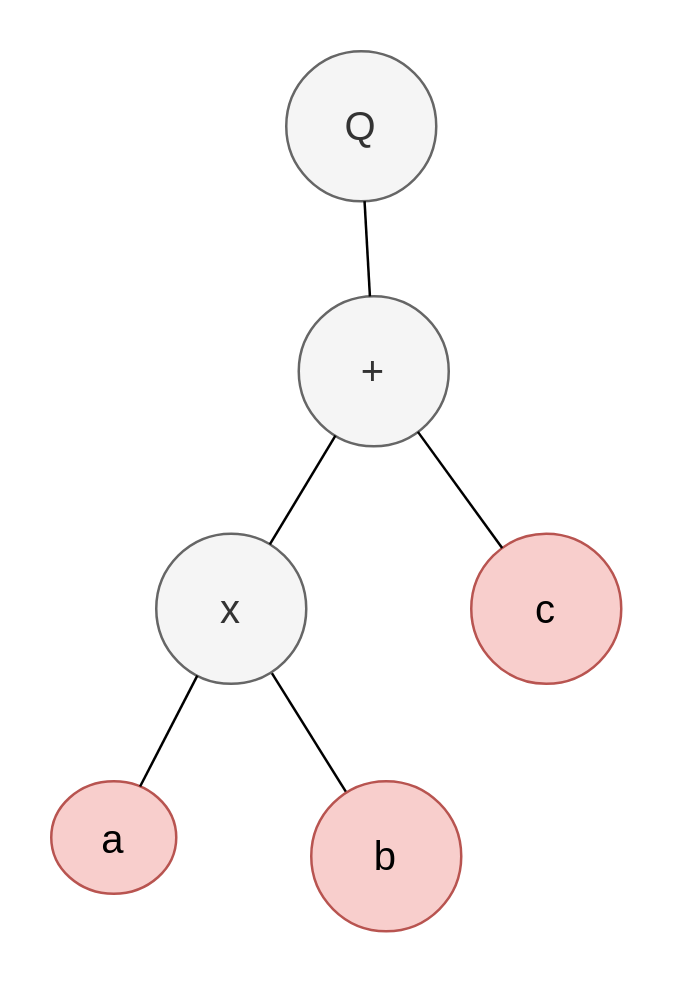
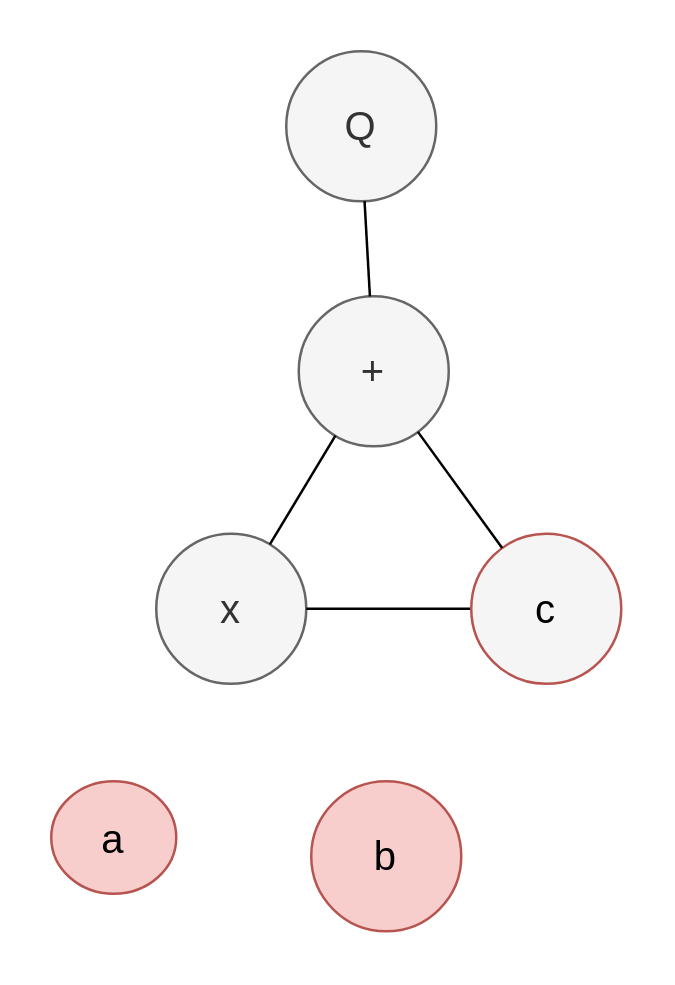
node "c": fillcolor #f8cecc -> #f5f5f5
edge "x" -- "a": now "x" -- "c"
edge "x" -- "b": removed
